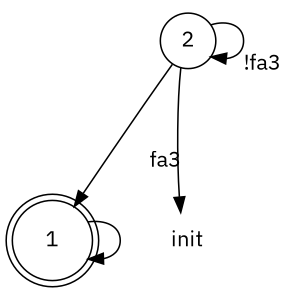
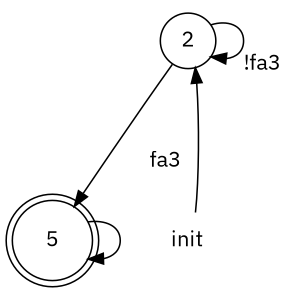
edge "2" -> "init": reversed
node "1": label "1" -> "5"
